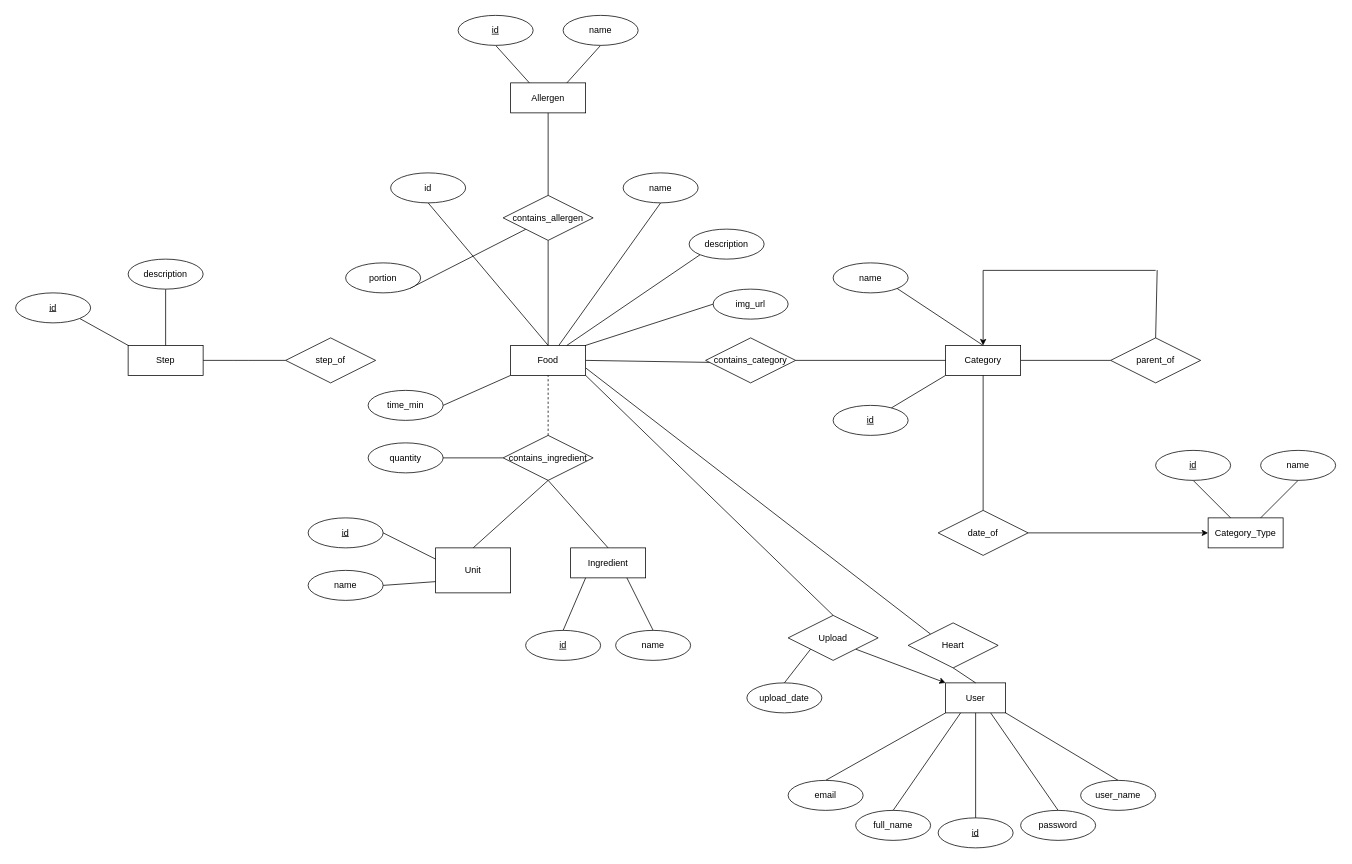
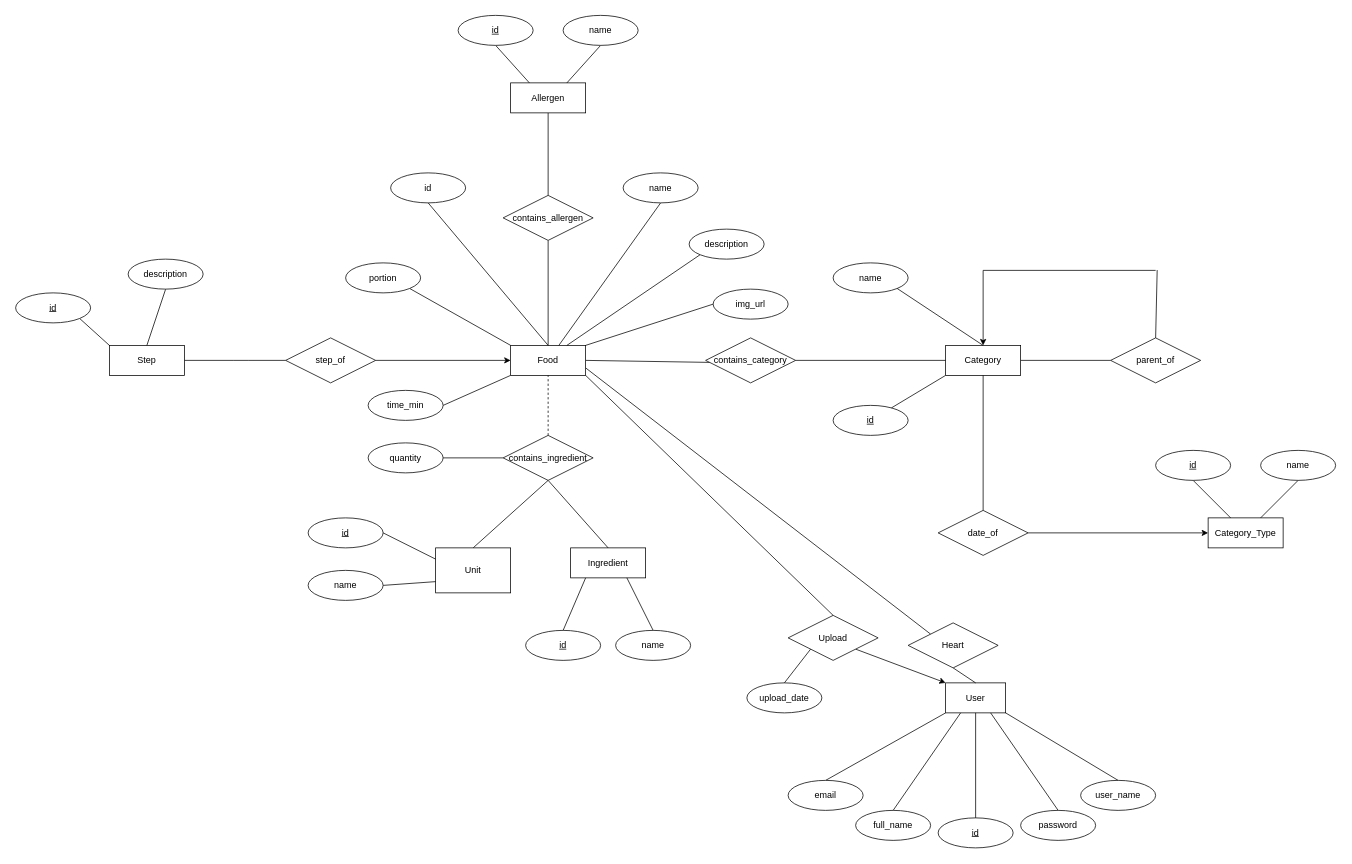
edge "contains_allergen" -- "portion": now "Food" -- "portion"
node "Step": moved (165, 360) -> (147, 360)
edge "step_of" -> "Food": added
